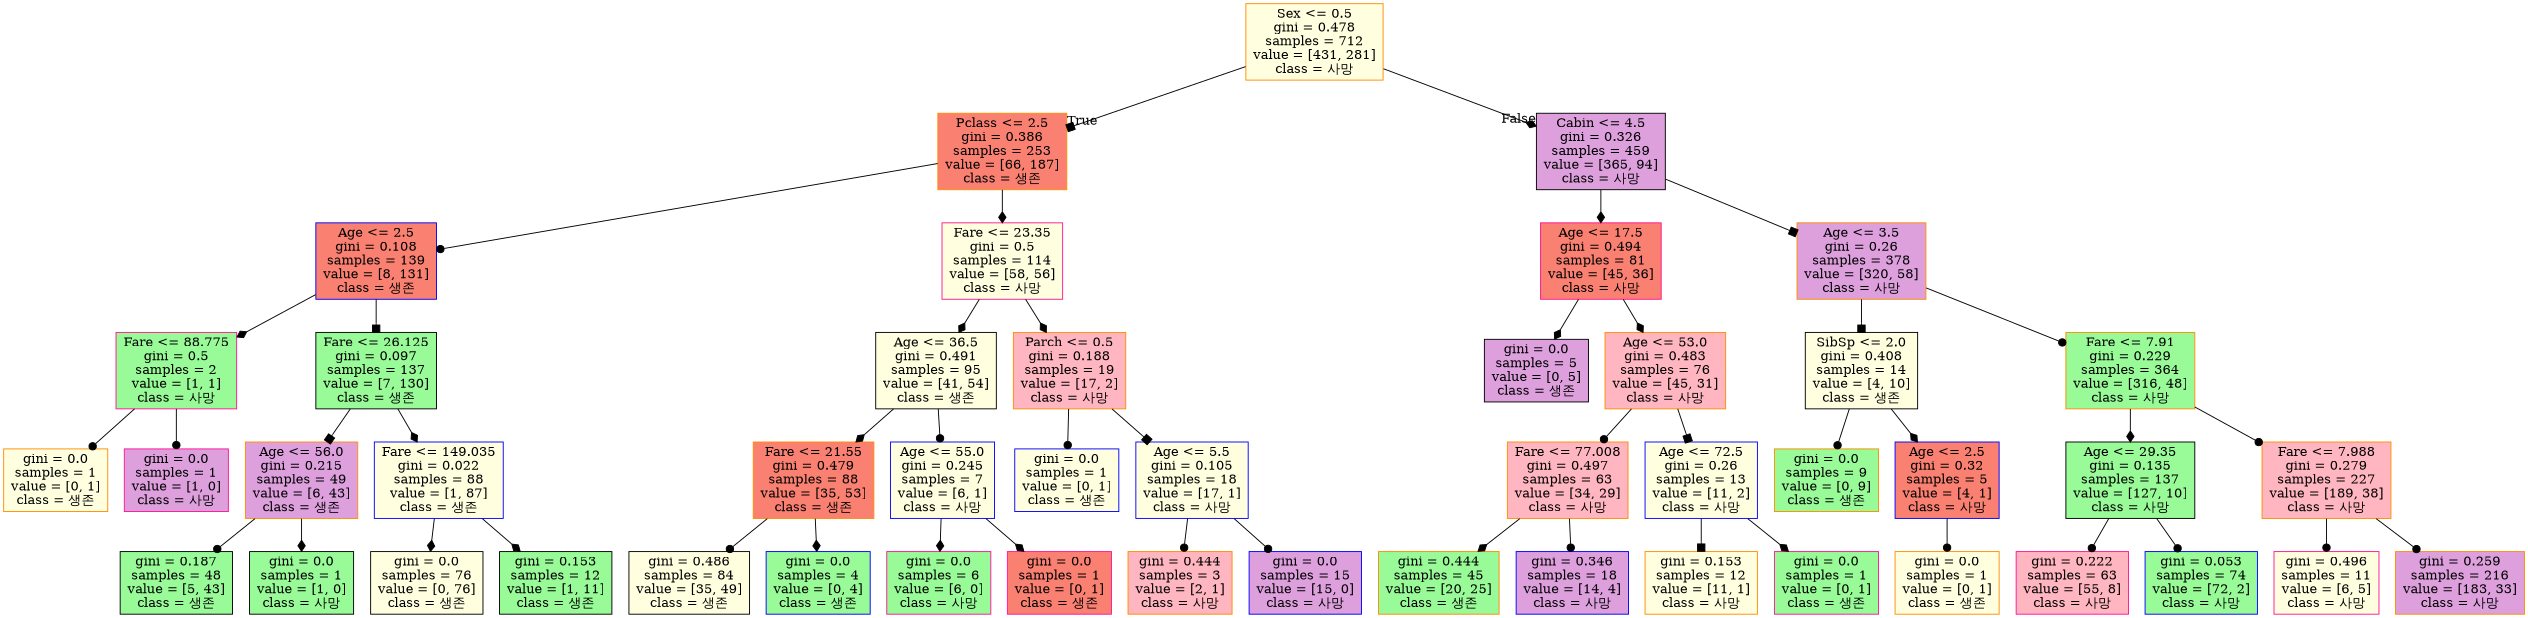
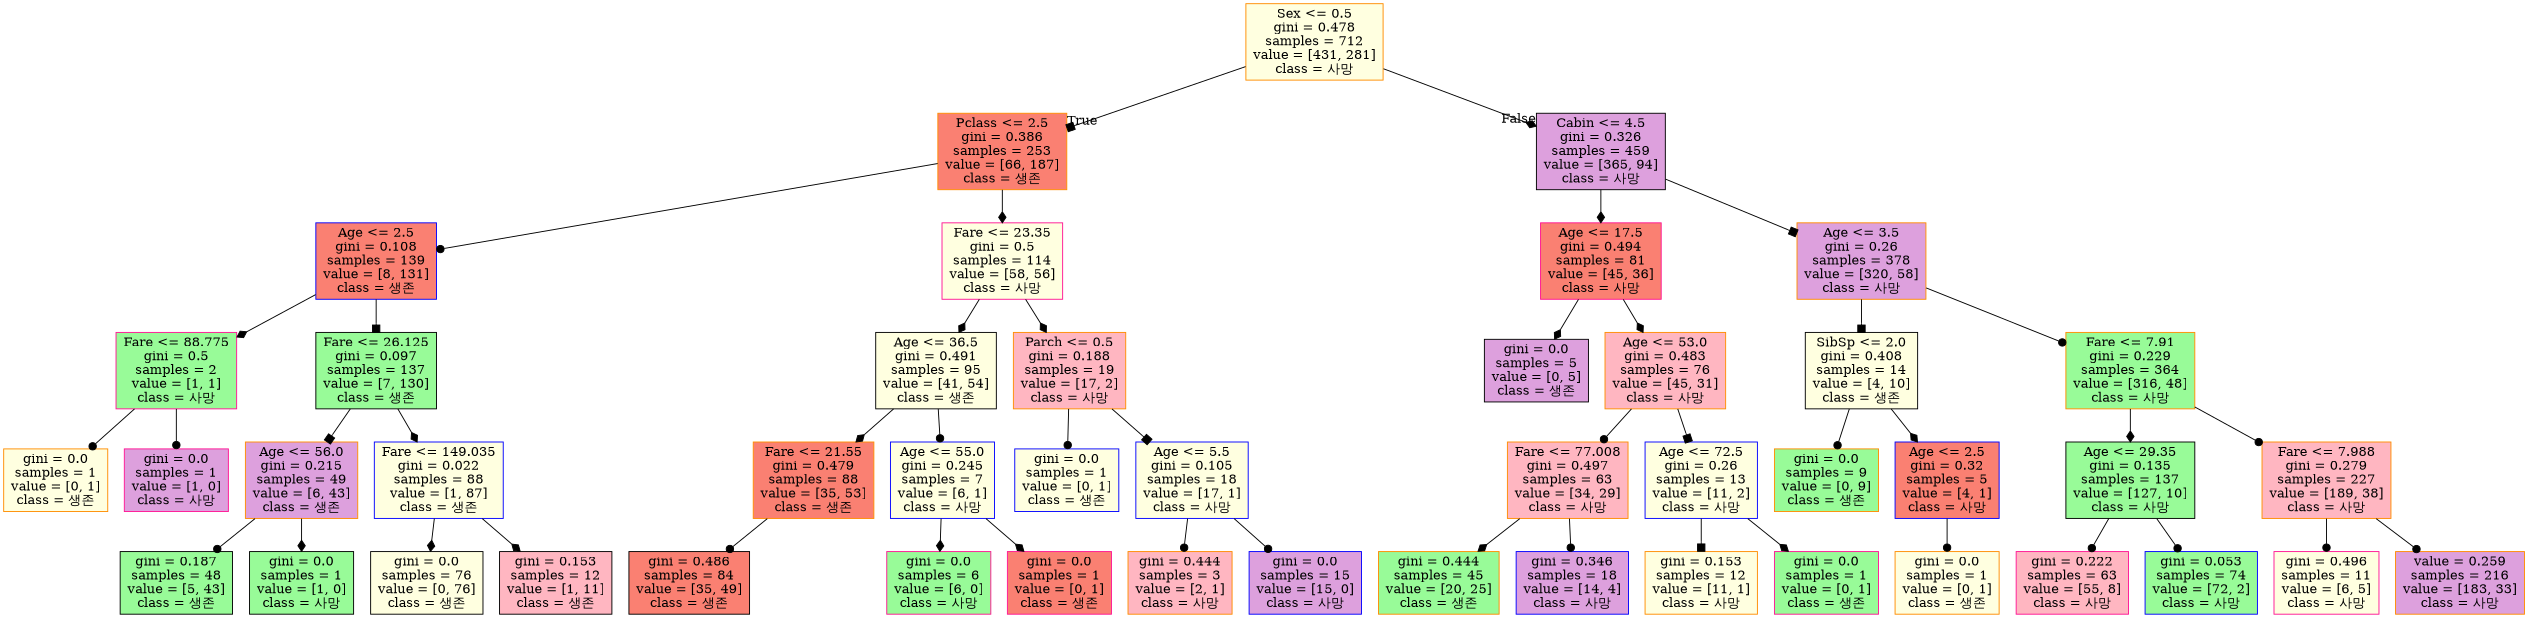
node "gini = 0.153 samples = 12 value = [1, 11] class = 생존": fillcolor palegreen -> lightpink
node "gini = 0.486 samples = 84 value = [35, 49] class = 생존": fillcolor lightyellow -> salmon
node "gini = 0.0 samples = 4 value = [0, 4] class = 생존": removed
node "gini = 0.259 samples = 216 value = [183, 33] class = 사망": label "gini = 0.259 samples = 216 value = [183, 33] class = 사망" -> "value = 0.259 samples = 216 value = [183, 33] class = 사망"
